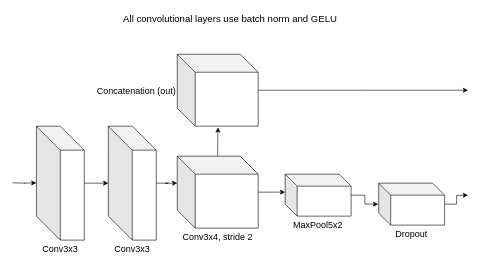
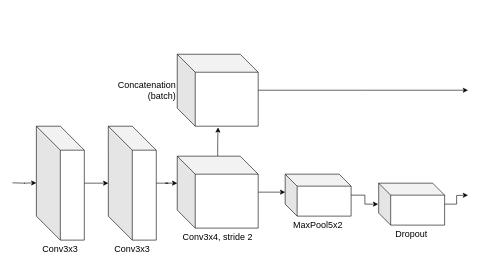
node "All convolutional layers use batch norm and GELU": removed
node "Concatenation (out)": label "Concatenation (out)" -> "Concatenation (batch)"
